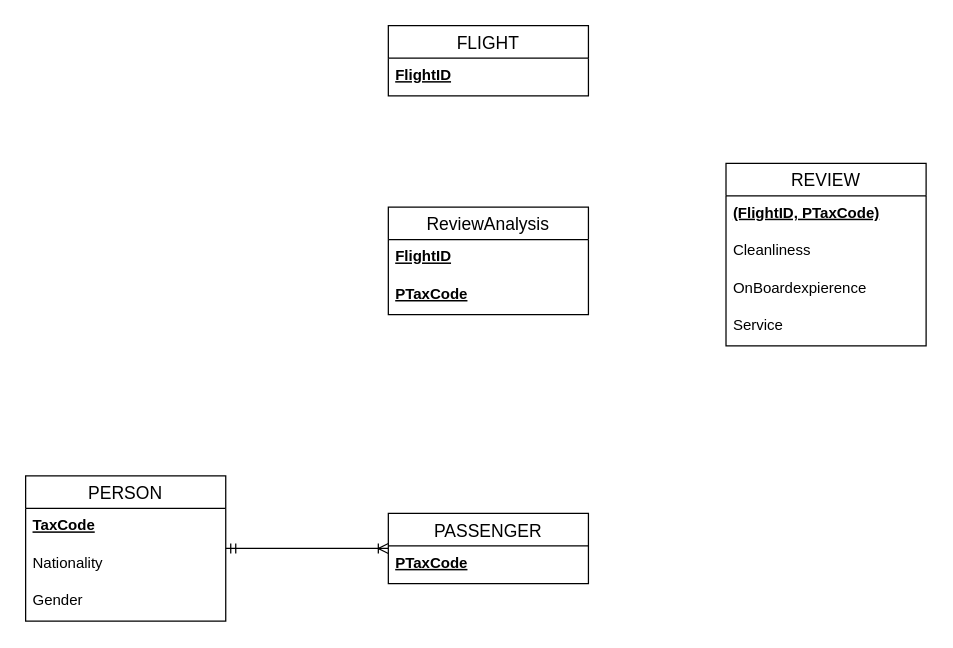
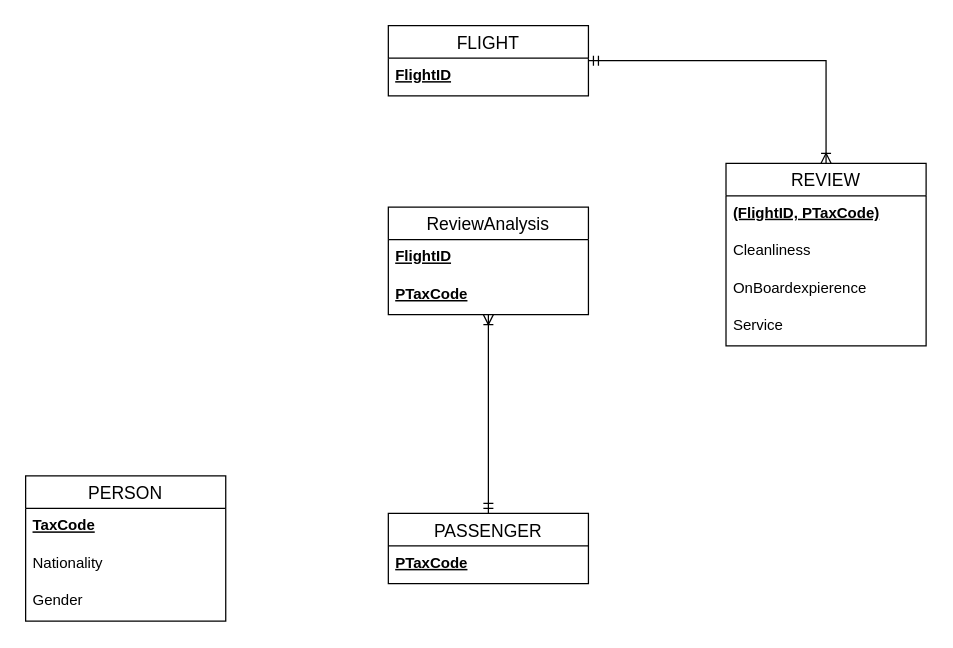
edge "FLIGHT" -- "REVIEW": added
edge "ReviewAnalysis" -- "PASSENGER": added
edge "PERSON" -- "PASSENGER": removed
